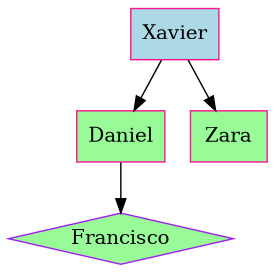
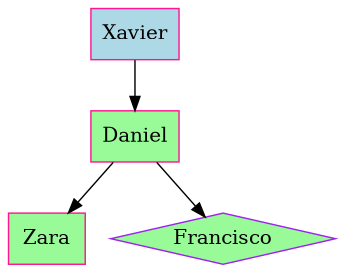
edge "Xavier" -> "Zara": now "Daniel" -> "Zara"
